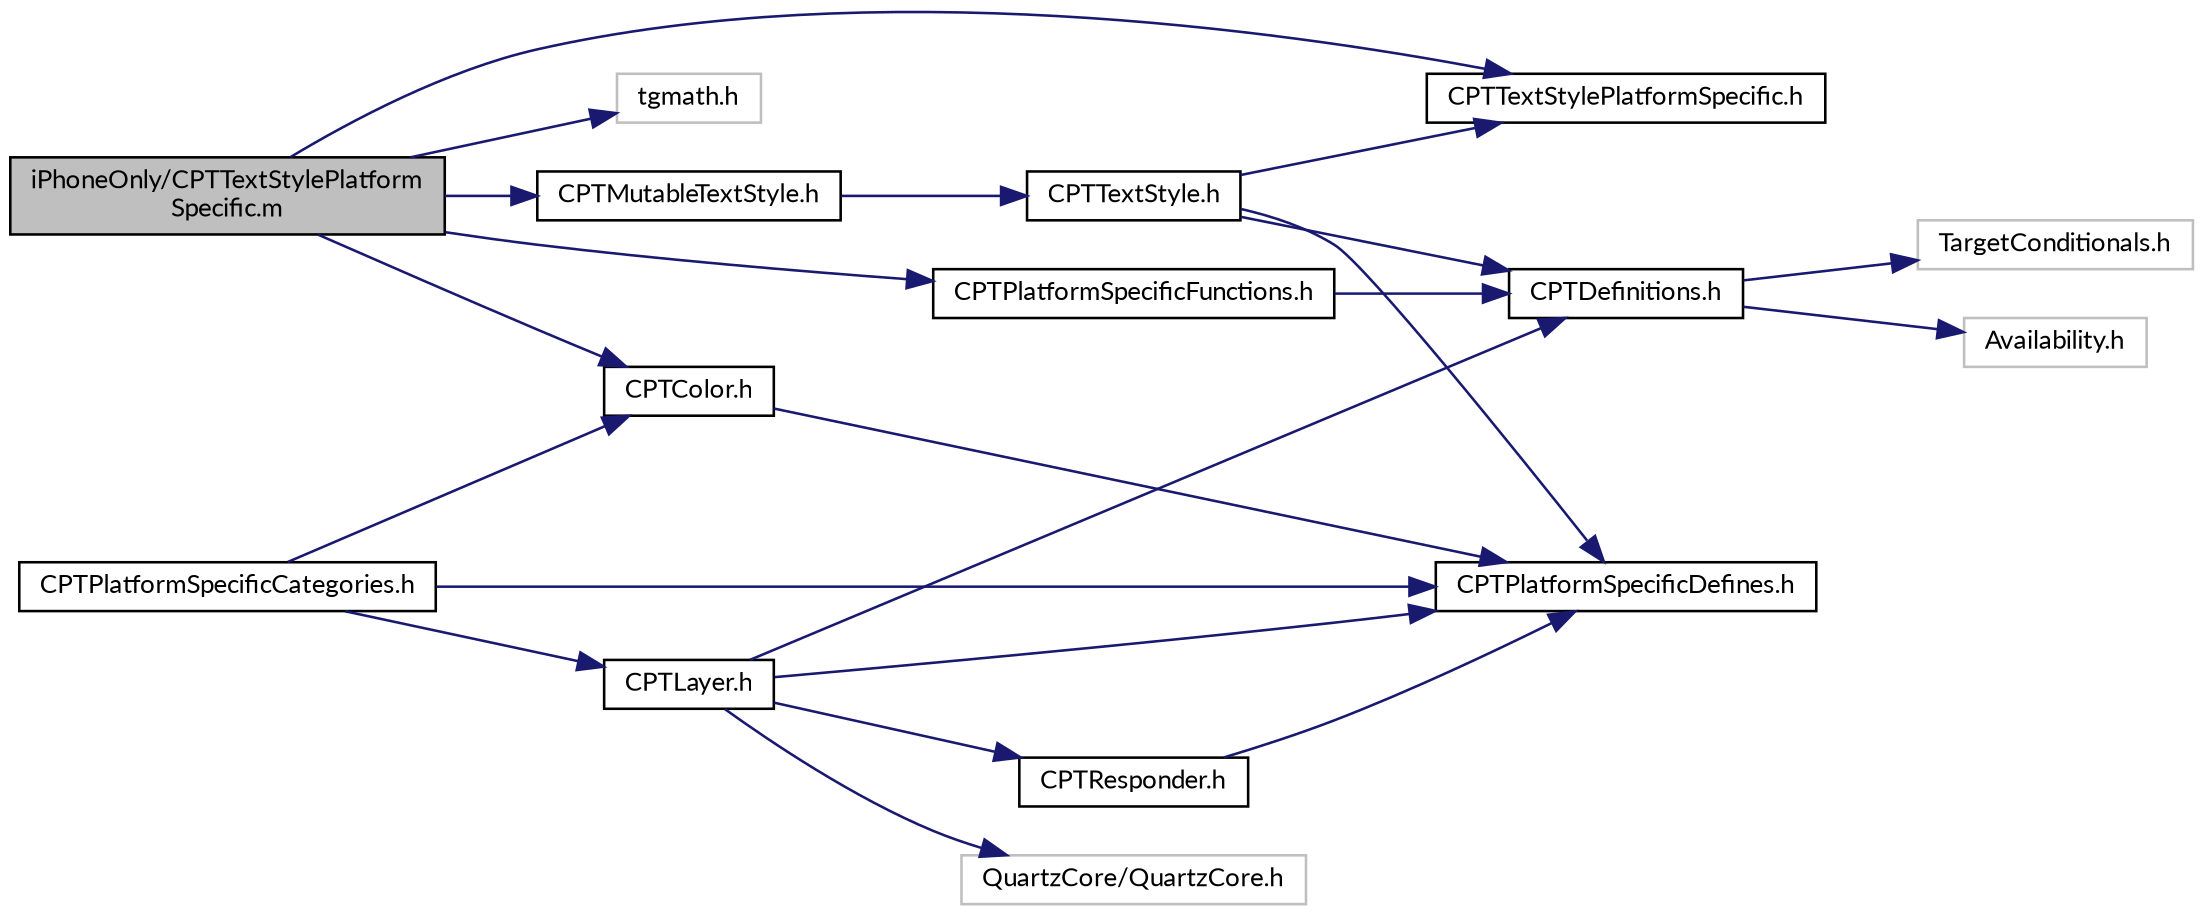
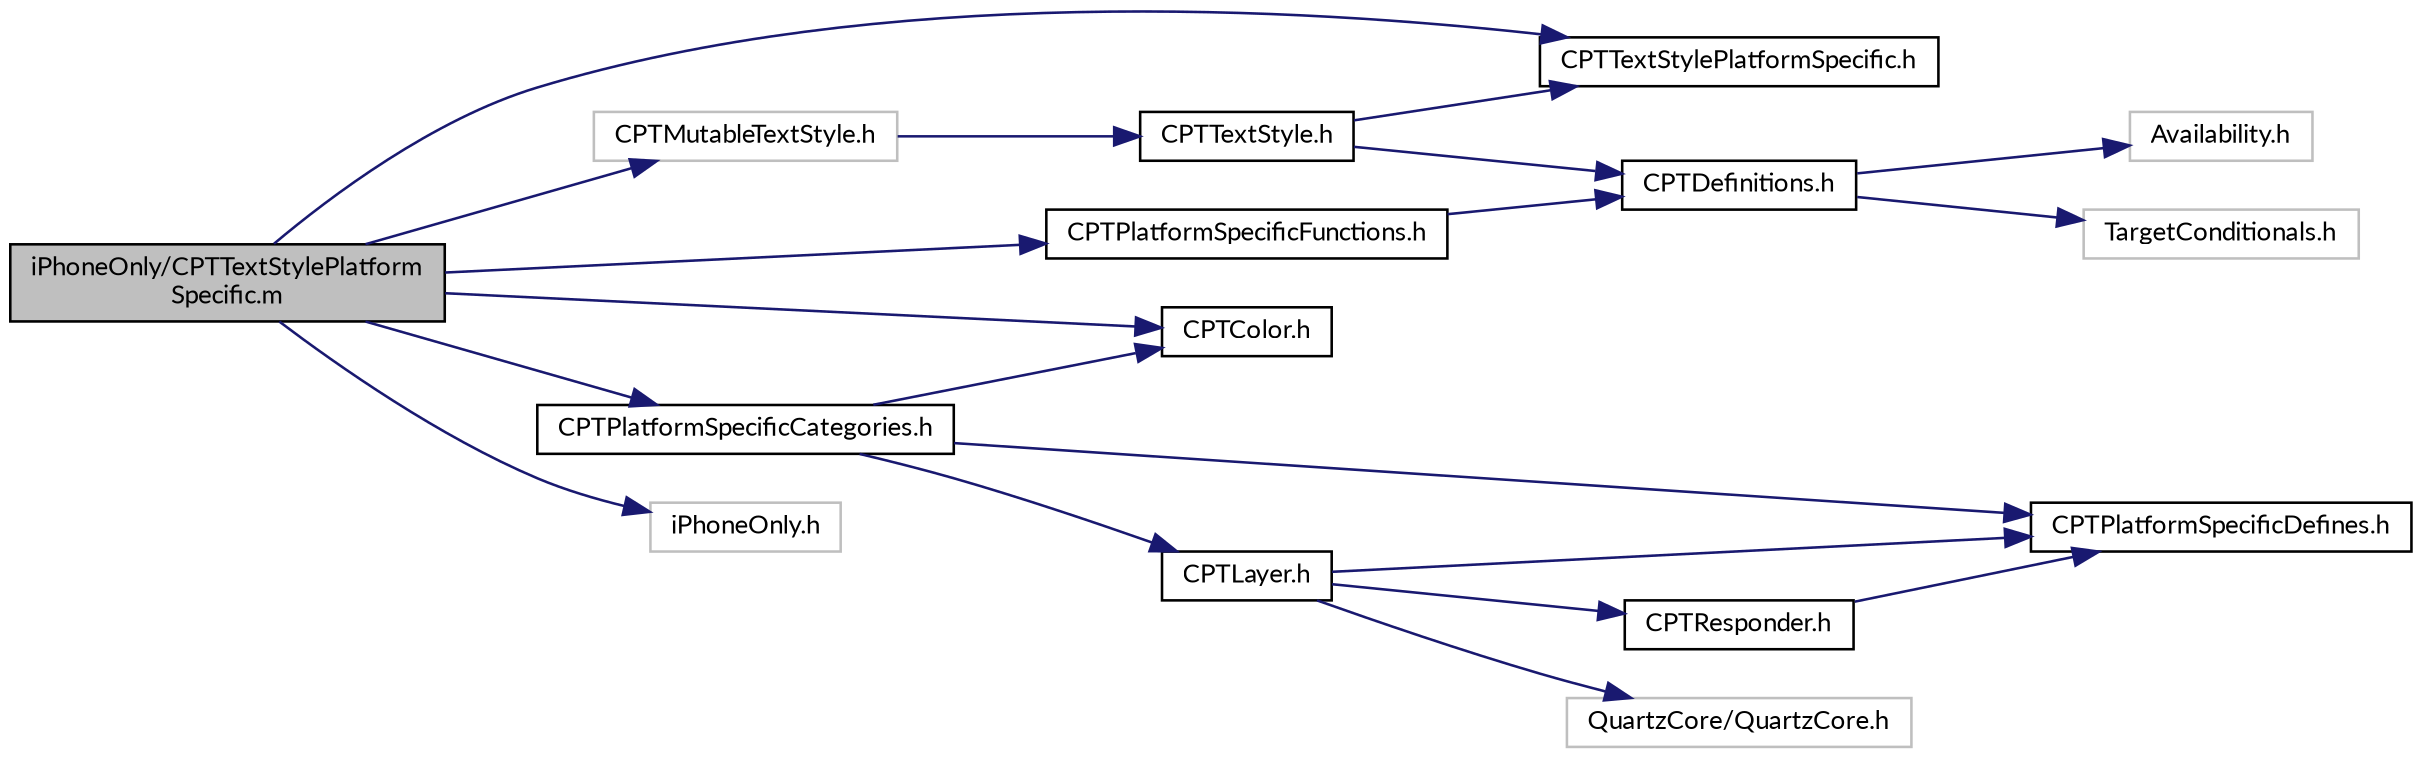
node "tgmath.h": label "tgmath.h" -> "iPhoneOnly.h"
node "CPTMutableTextStyle.h": color black -> grey75
edge "CPTTextStyle.h" -> "CPTPlatformSpecificDefines.h": removed
edge "iPhoneOnly/CPTTextStylePlatform Specific.m" -> "CPTPlatformSpecificCategories.h": added
edge "CPTColor.h" -> "CPTPlatformSpecificDefines.h": removed
edge "CPTLayer.h" -> "CPTDefinitions.h": removed
